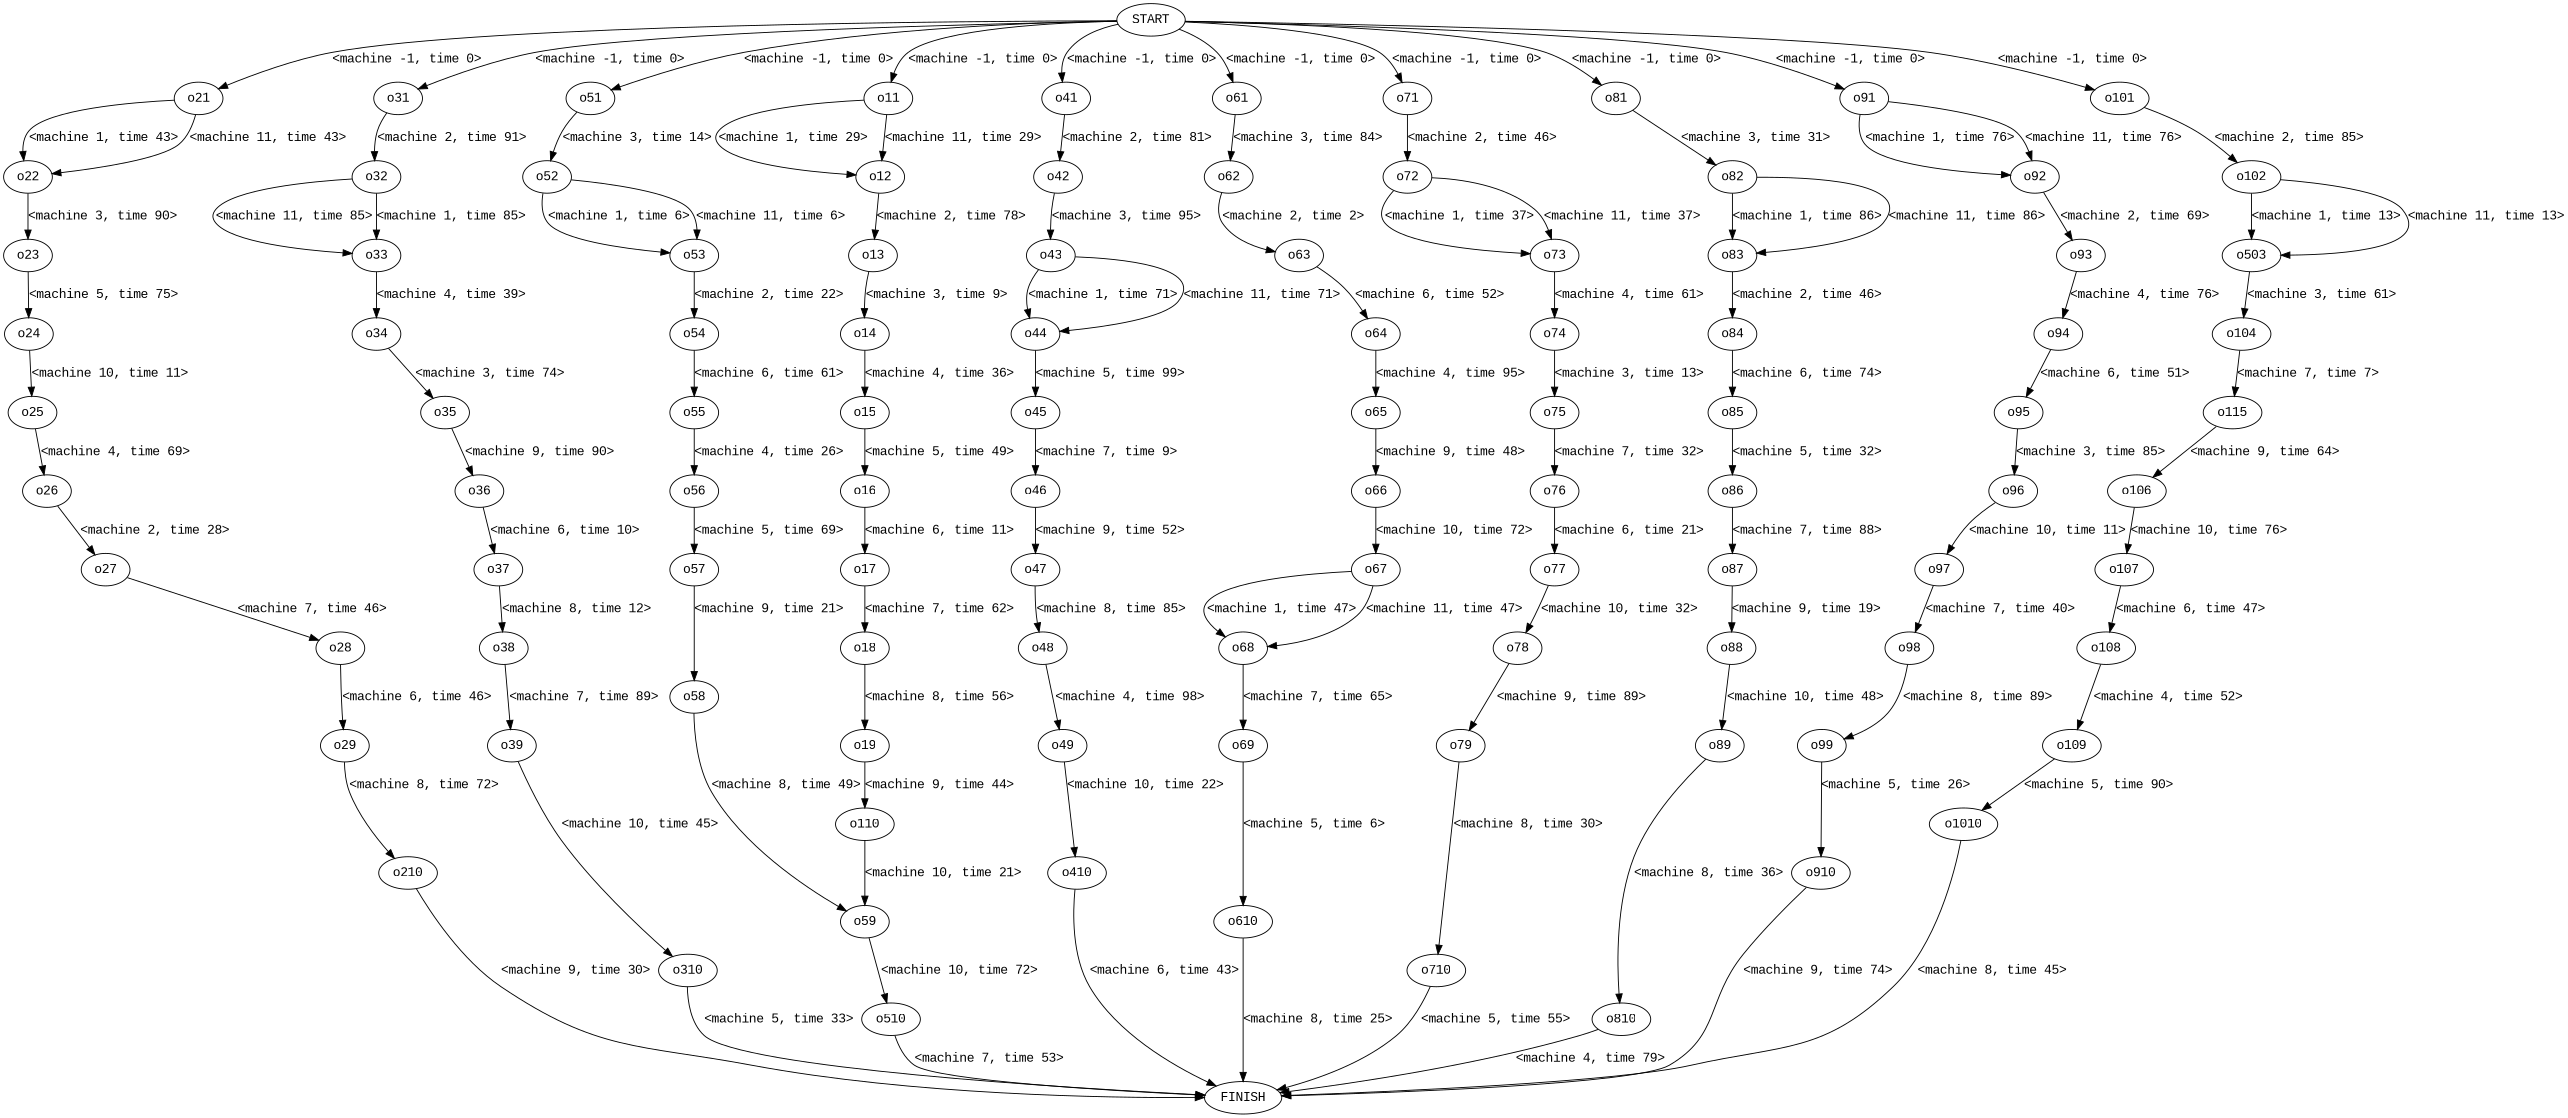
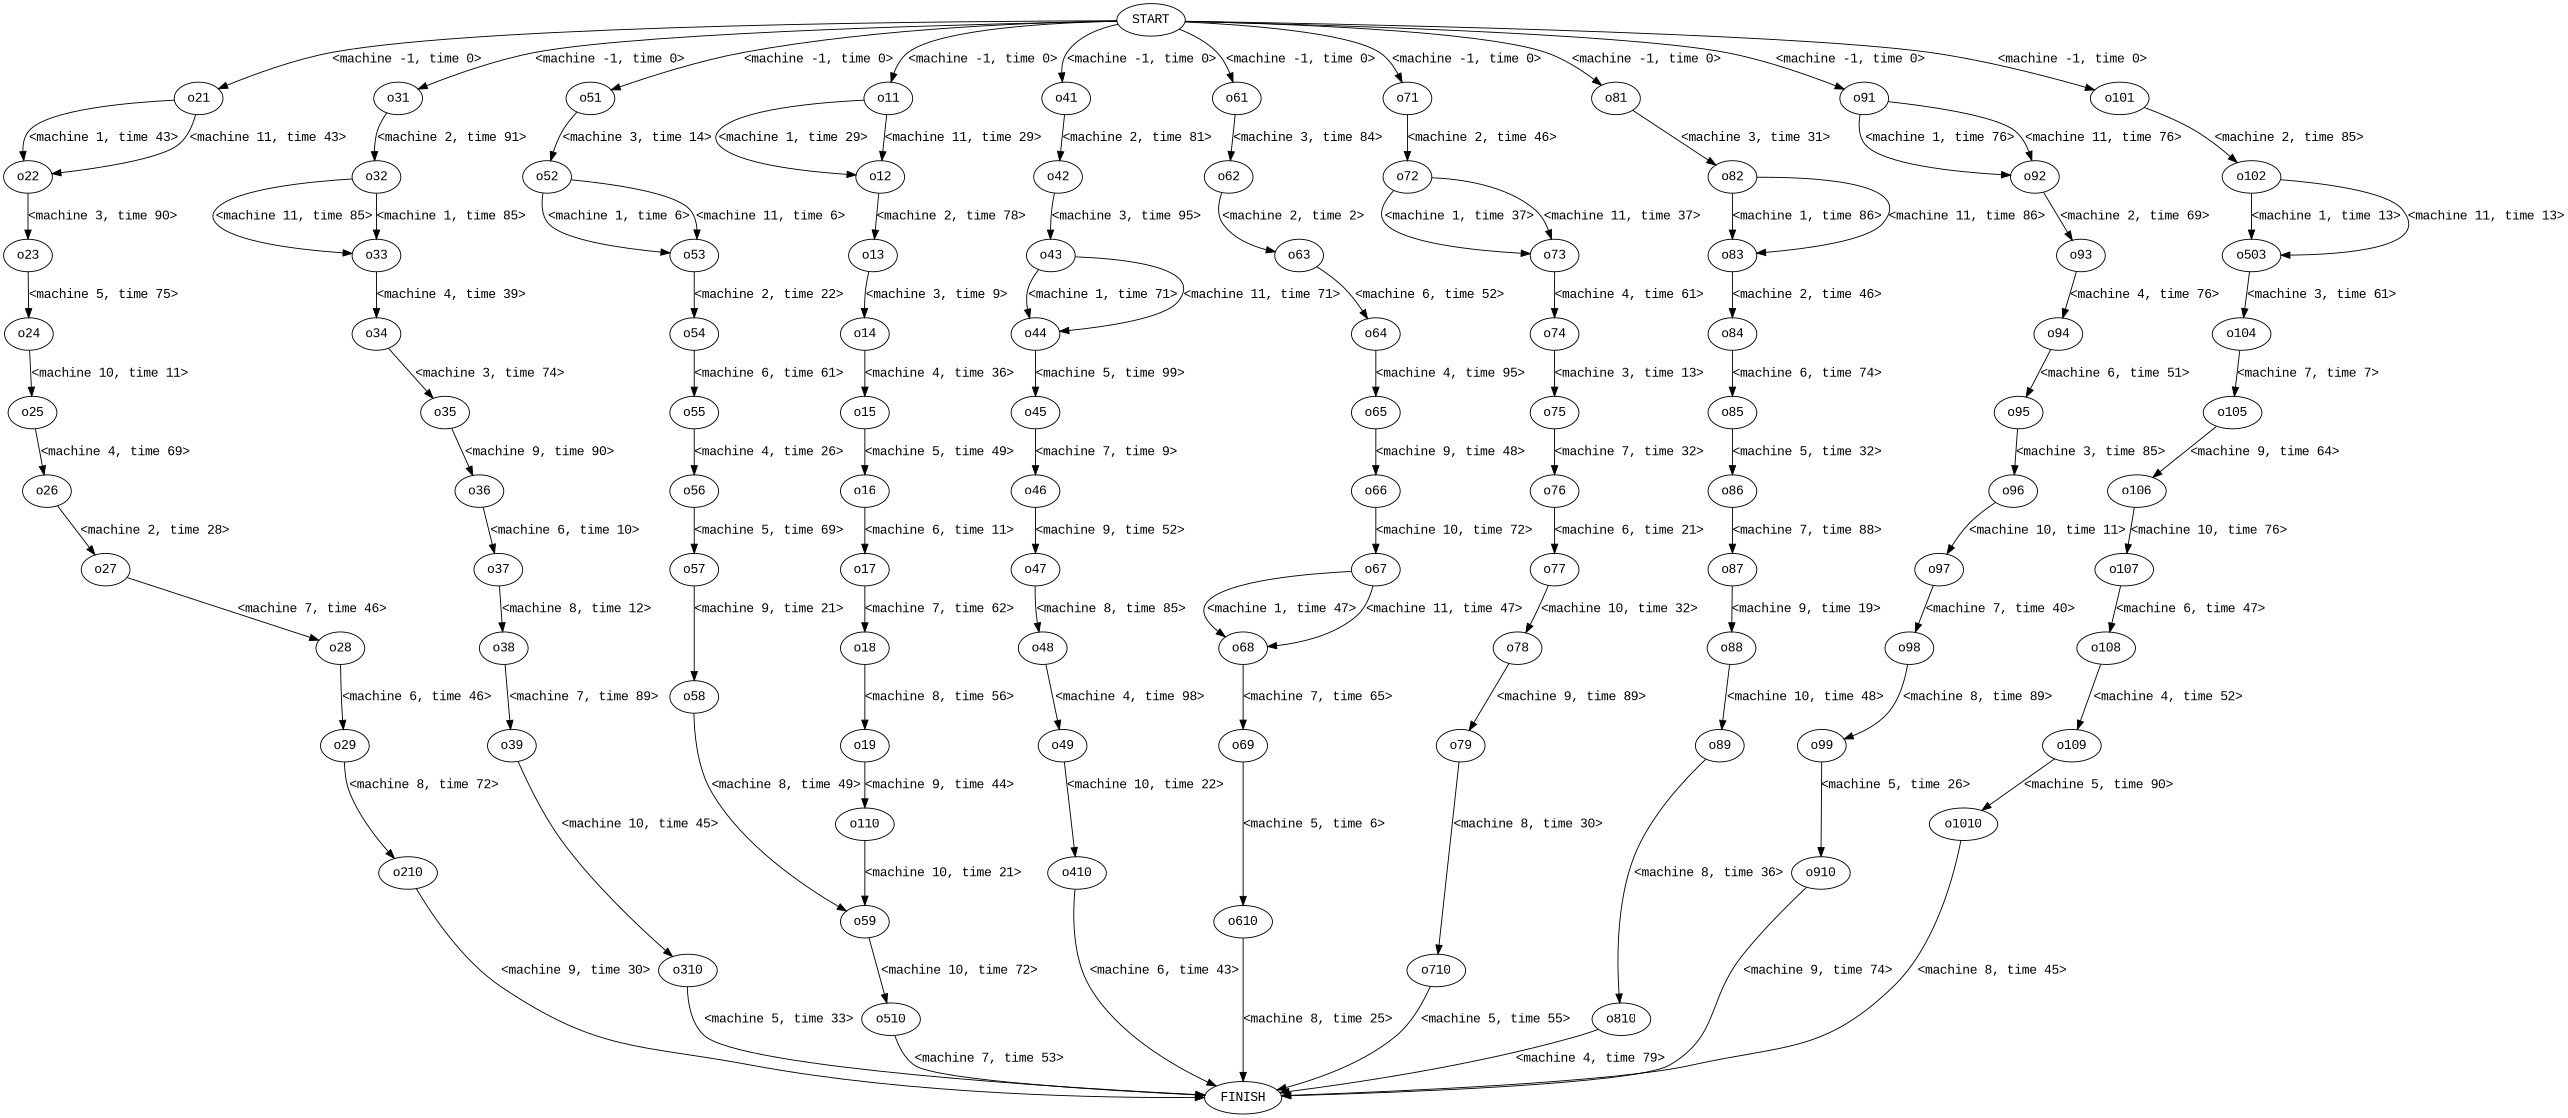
node "o115": label "o115" -> "o105"
